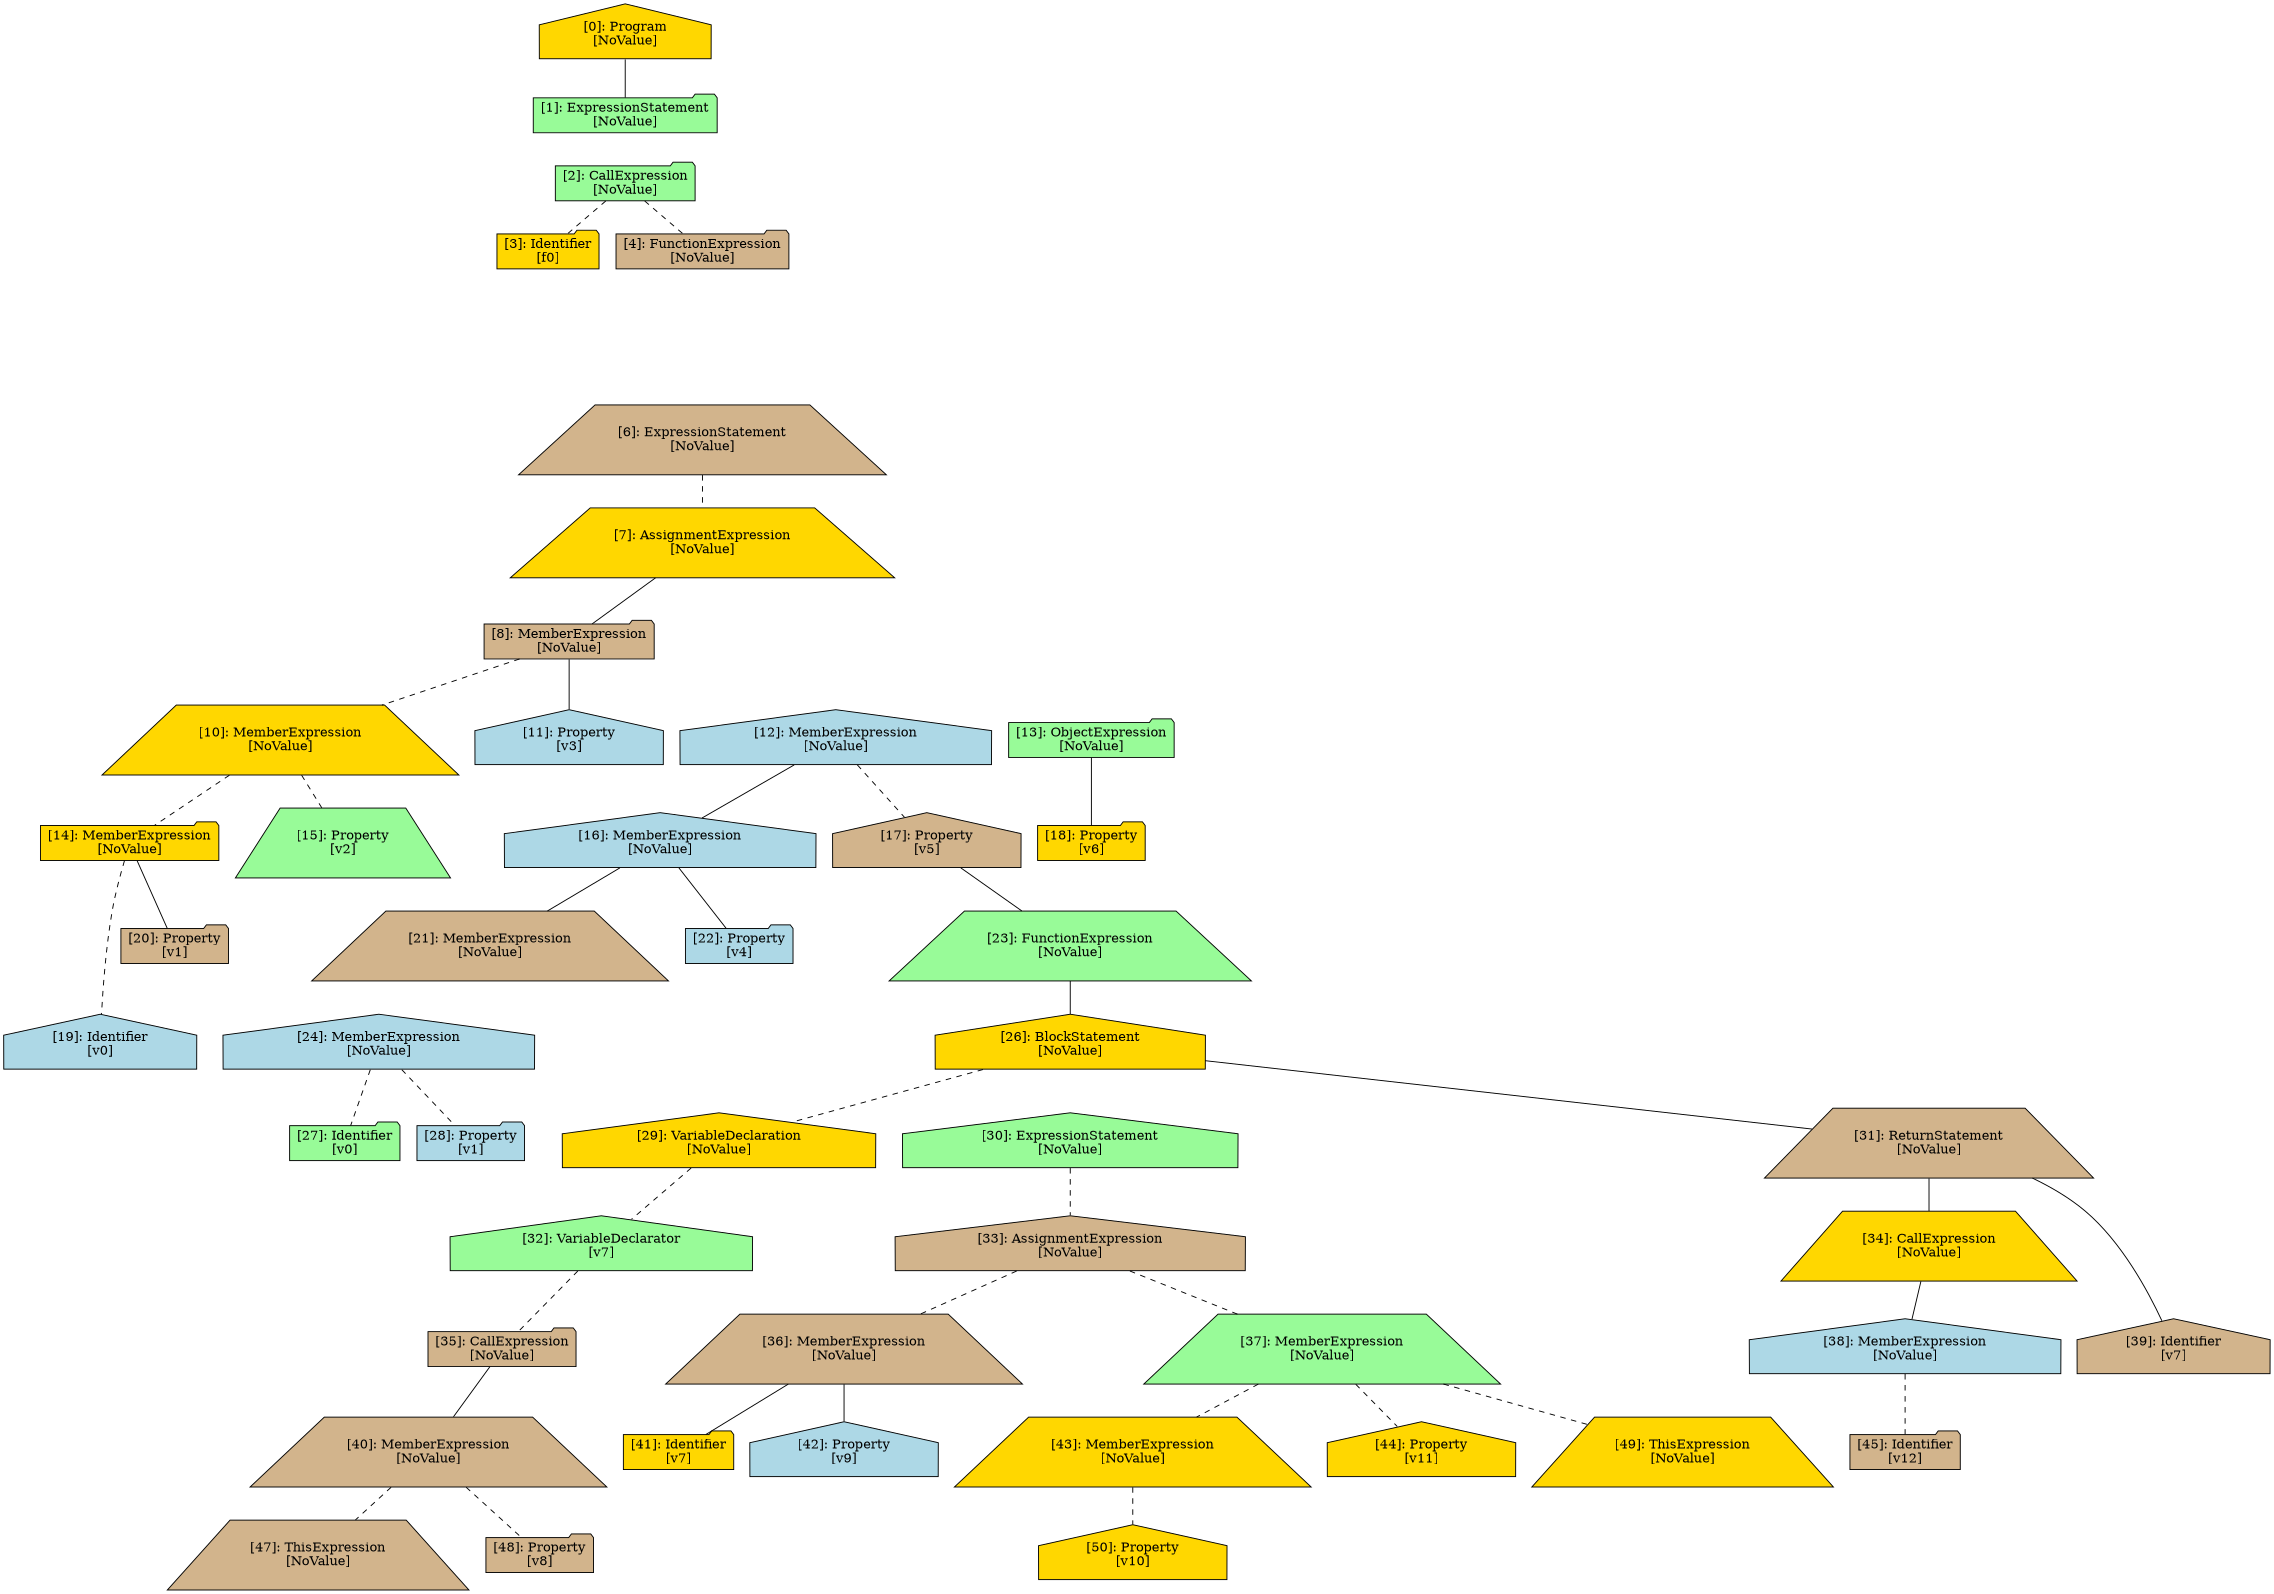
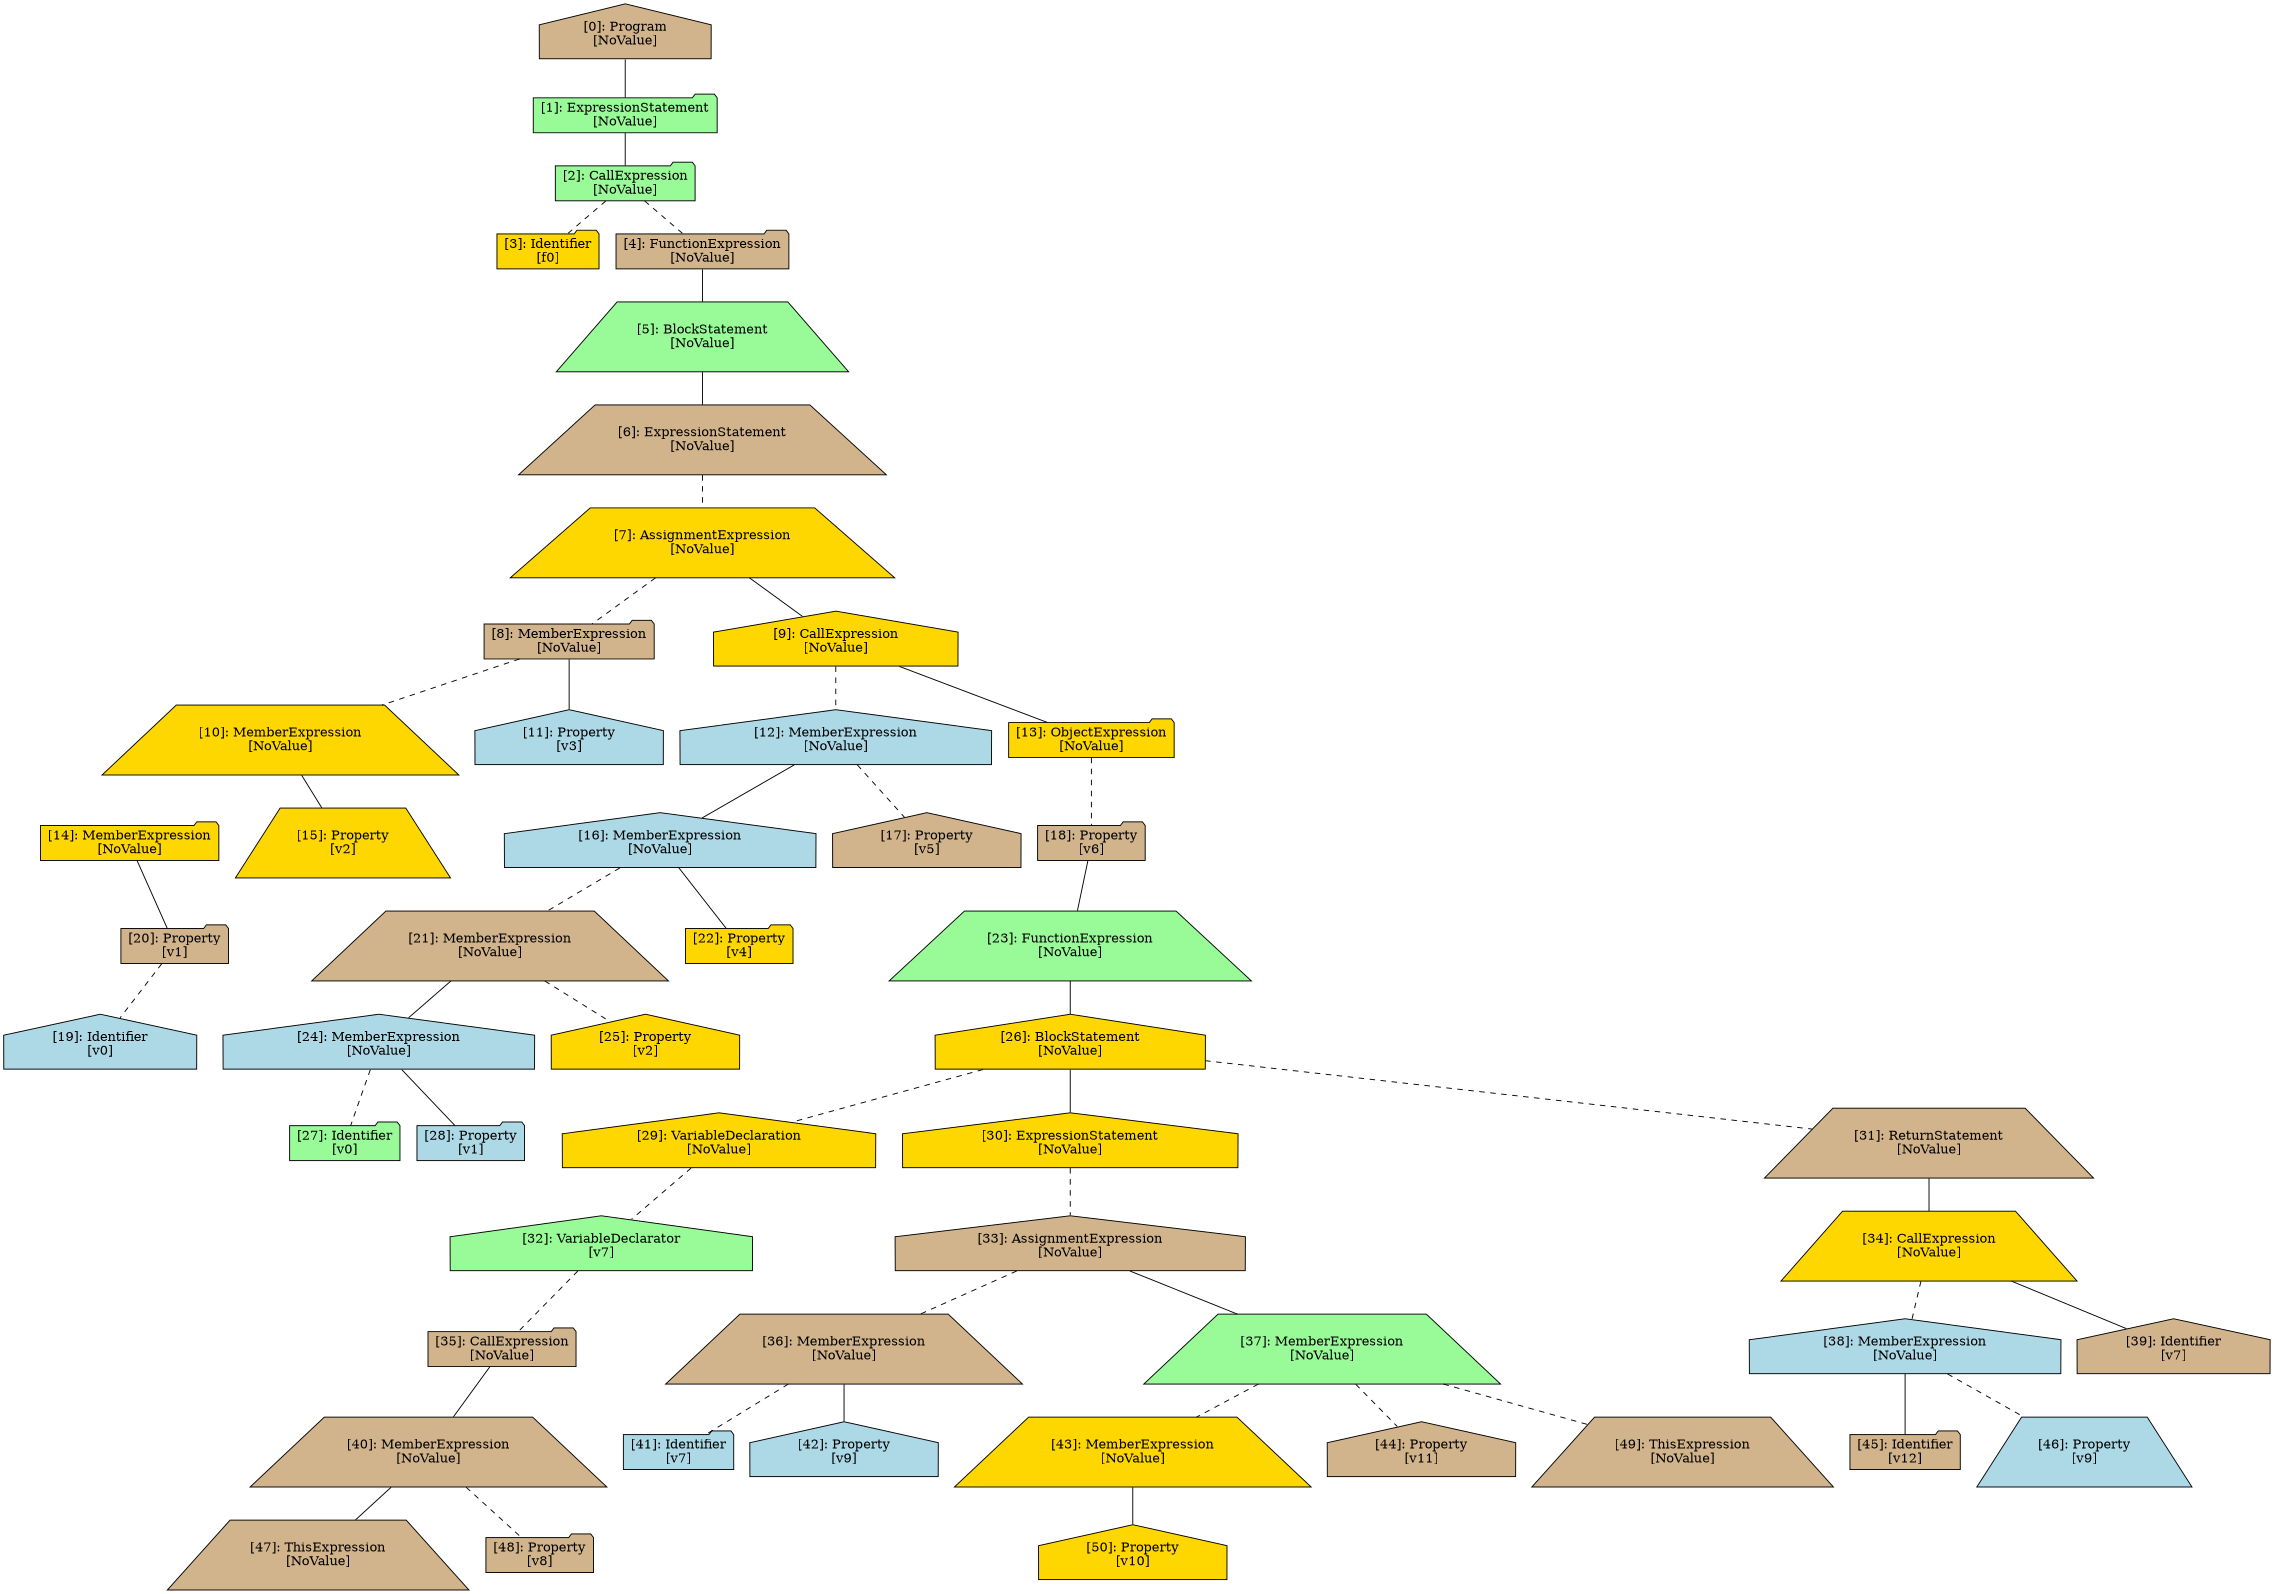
node "[0]: Program [NoValue]": fillcolor gold -> tan
edge "[1]: ExpressionStatement [NoValue]" -- "[2]: CallExpression [NoValue]": added
node "[5]: BlockStatement [NoValue]": added
edge "[7]: AssignmentExpression [NoValue]" -- "[8]: MemberExpression [NoValue]": style solid -> dashed
node "[9]: CallExpression [NoValue]": added
node "[13]: ObjectExpression [NoValue]": fillcolor palegreen -> gold
edge "[10]: MemberExpression [NoValue]" -- "[15]: Property [v2]": style dashed -> solid
edge "[13]: ObjectExpression [NoValue]" -- "[18]: Property [v6]": style solid -> dashed
edge "[10]: MemberExpression [NoValue]" -- "[14]: MemberExpression [NoValue]": removed
node "[15]: Property [v2]": fillcolor palegreen -> gold
node "[18]: Property [v6]": fillcolor gold -> tan
edge "[16]: MemberExpression [NoValue]" -- "[21]: MemberExpression [NoValue]": style solid -> dashed
edge "[17]: Property [v5]" -- "[23]: FunctionExpression [NoValue]": now "[18]: Property [v6]" -- "[23]: FunctionExpression [NoValue]"
edge "[14]: MemberExpression [NoValue]" -- "[19]: Identifier [v0]": now "[20]: Property [v1]" -- "[19]: Identifier [v0]"
node "[22]: Property [v4]": fillcolor lightblue -> gold
edge "[21]: MemberExpression [NoValue]" -- "[24]: MemberExpression [NoValue]": added
node "[25]: Property [v2]": added
edge "[26]: BlockStatement [NoValue]" -- "[30]: ExpressionStatement [NoValue]": added
edge "[26]: BlockStatement [NoValue]" -- "[31]: ReturnStatement [NoValue]": style solid -> dashed
edge "[24]: MemberExpression [NoValue]" -- "[28]: Property [v1]": style dashed -> solid
node "[30]: ExpressionStatement [NoValue]": fillcolor palegreen -> gold
edge "[31]: ReturnStatement [NoValue]" -- "[39]: Identifier [v7]": now "[34]: CallExpression [NoValue]" -- "[39]: Identifier [v7]"
edge "[33]: AssignmentExpression [NoValue]" -- "[37]: MemberExpression [NoValue]": style dashed -> solid
edge "[34]: CallExpression [NoValue]" -- "[38]: MemberExpression [NoValue]": style solid -> dashed
edge "[38]: MemberExpression [NoValue]" -- "[45]: Identifier [v12]": style dashed -> solid
edge "[36]: MemberExpression [NoValue]" -- "[41]: Identifier [v7]": style solid -> dashed
node "[41]: Identifier [v7]": fillcolor gold -> lightblue
node "[44]: Property [v11]": fillcolor gold -> tan
node "[49]: ThisExpression [NoValue]": fillcolor gold -> tan
node "[46]: Property [v9]": added
edge "[40]: MemberExpression [NoValue]" -- "[47]: ThisExpression [NoValue]": style dashed -> solid
edge "[43]: MemberExpression [NoValue]" -- "[50]: Property [v10]": style dashed -> solid
